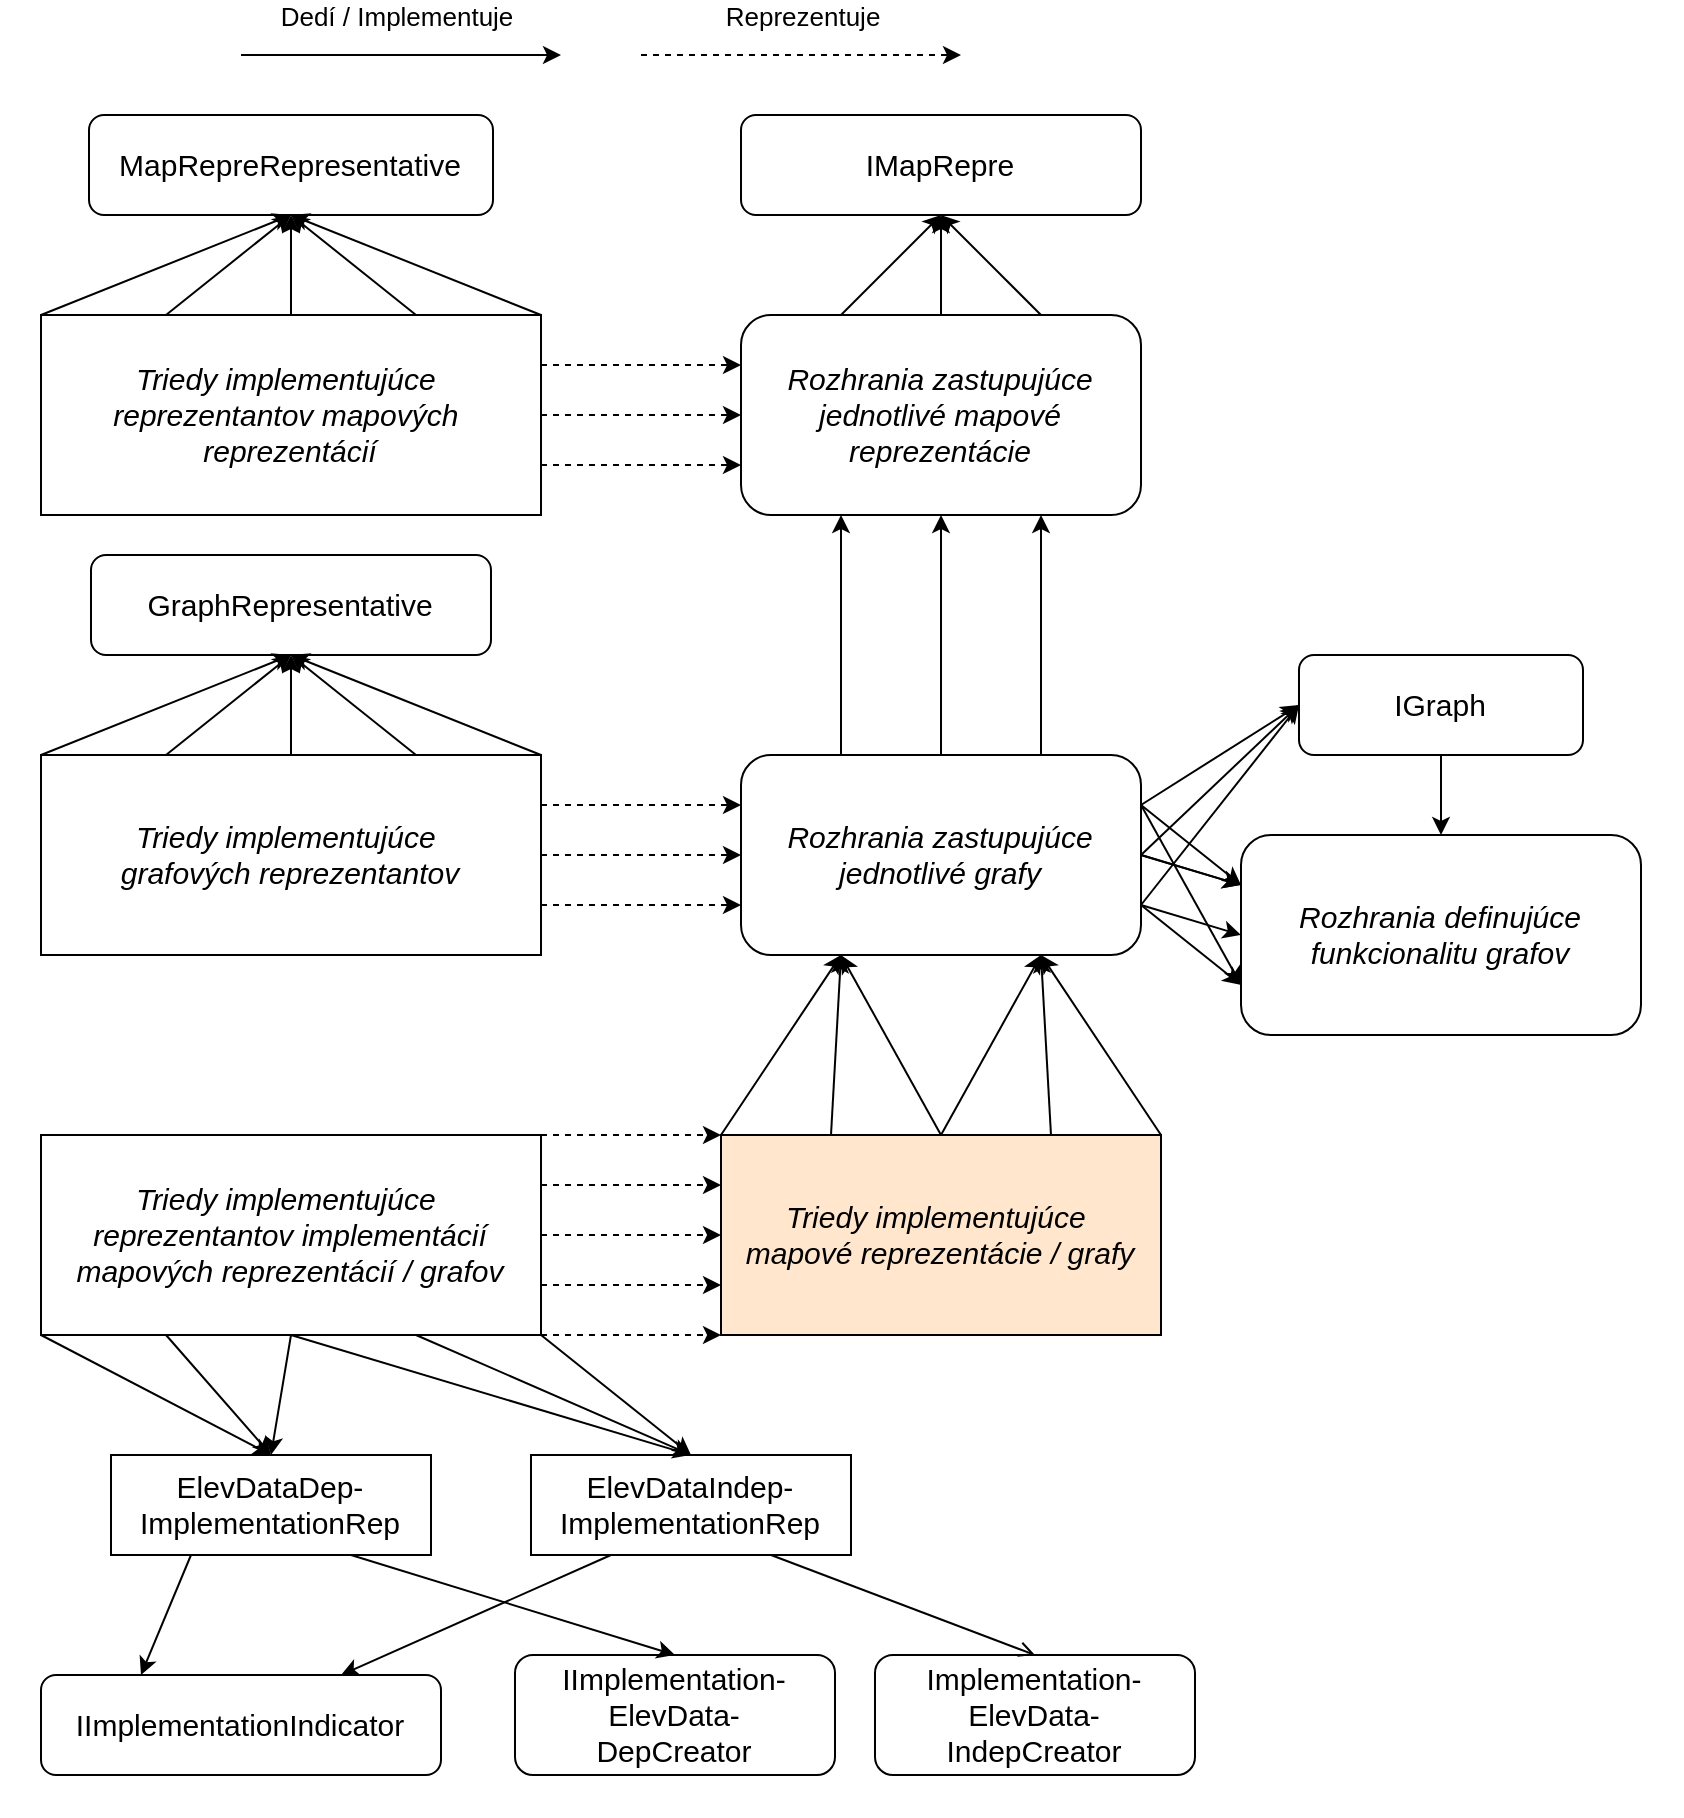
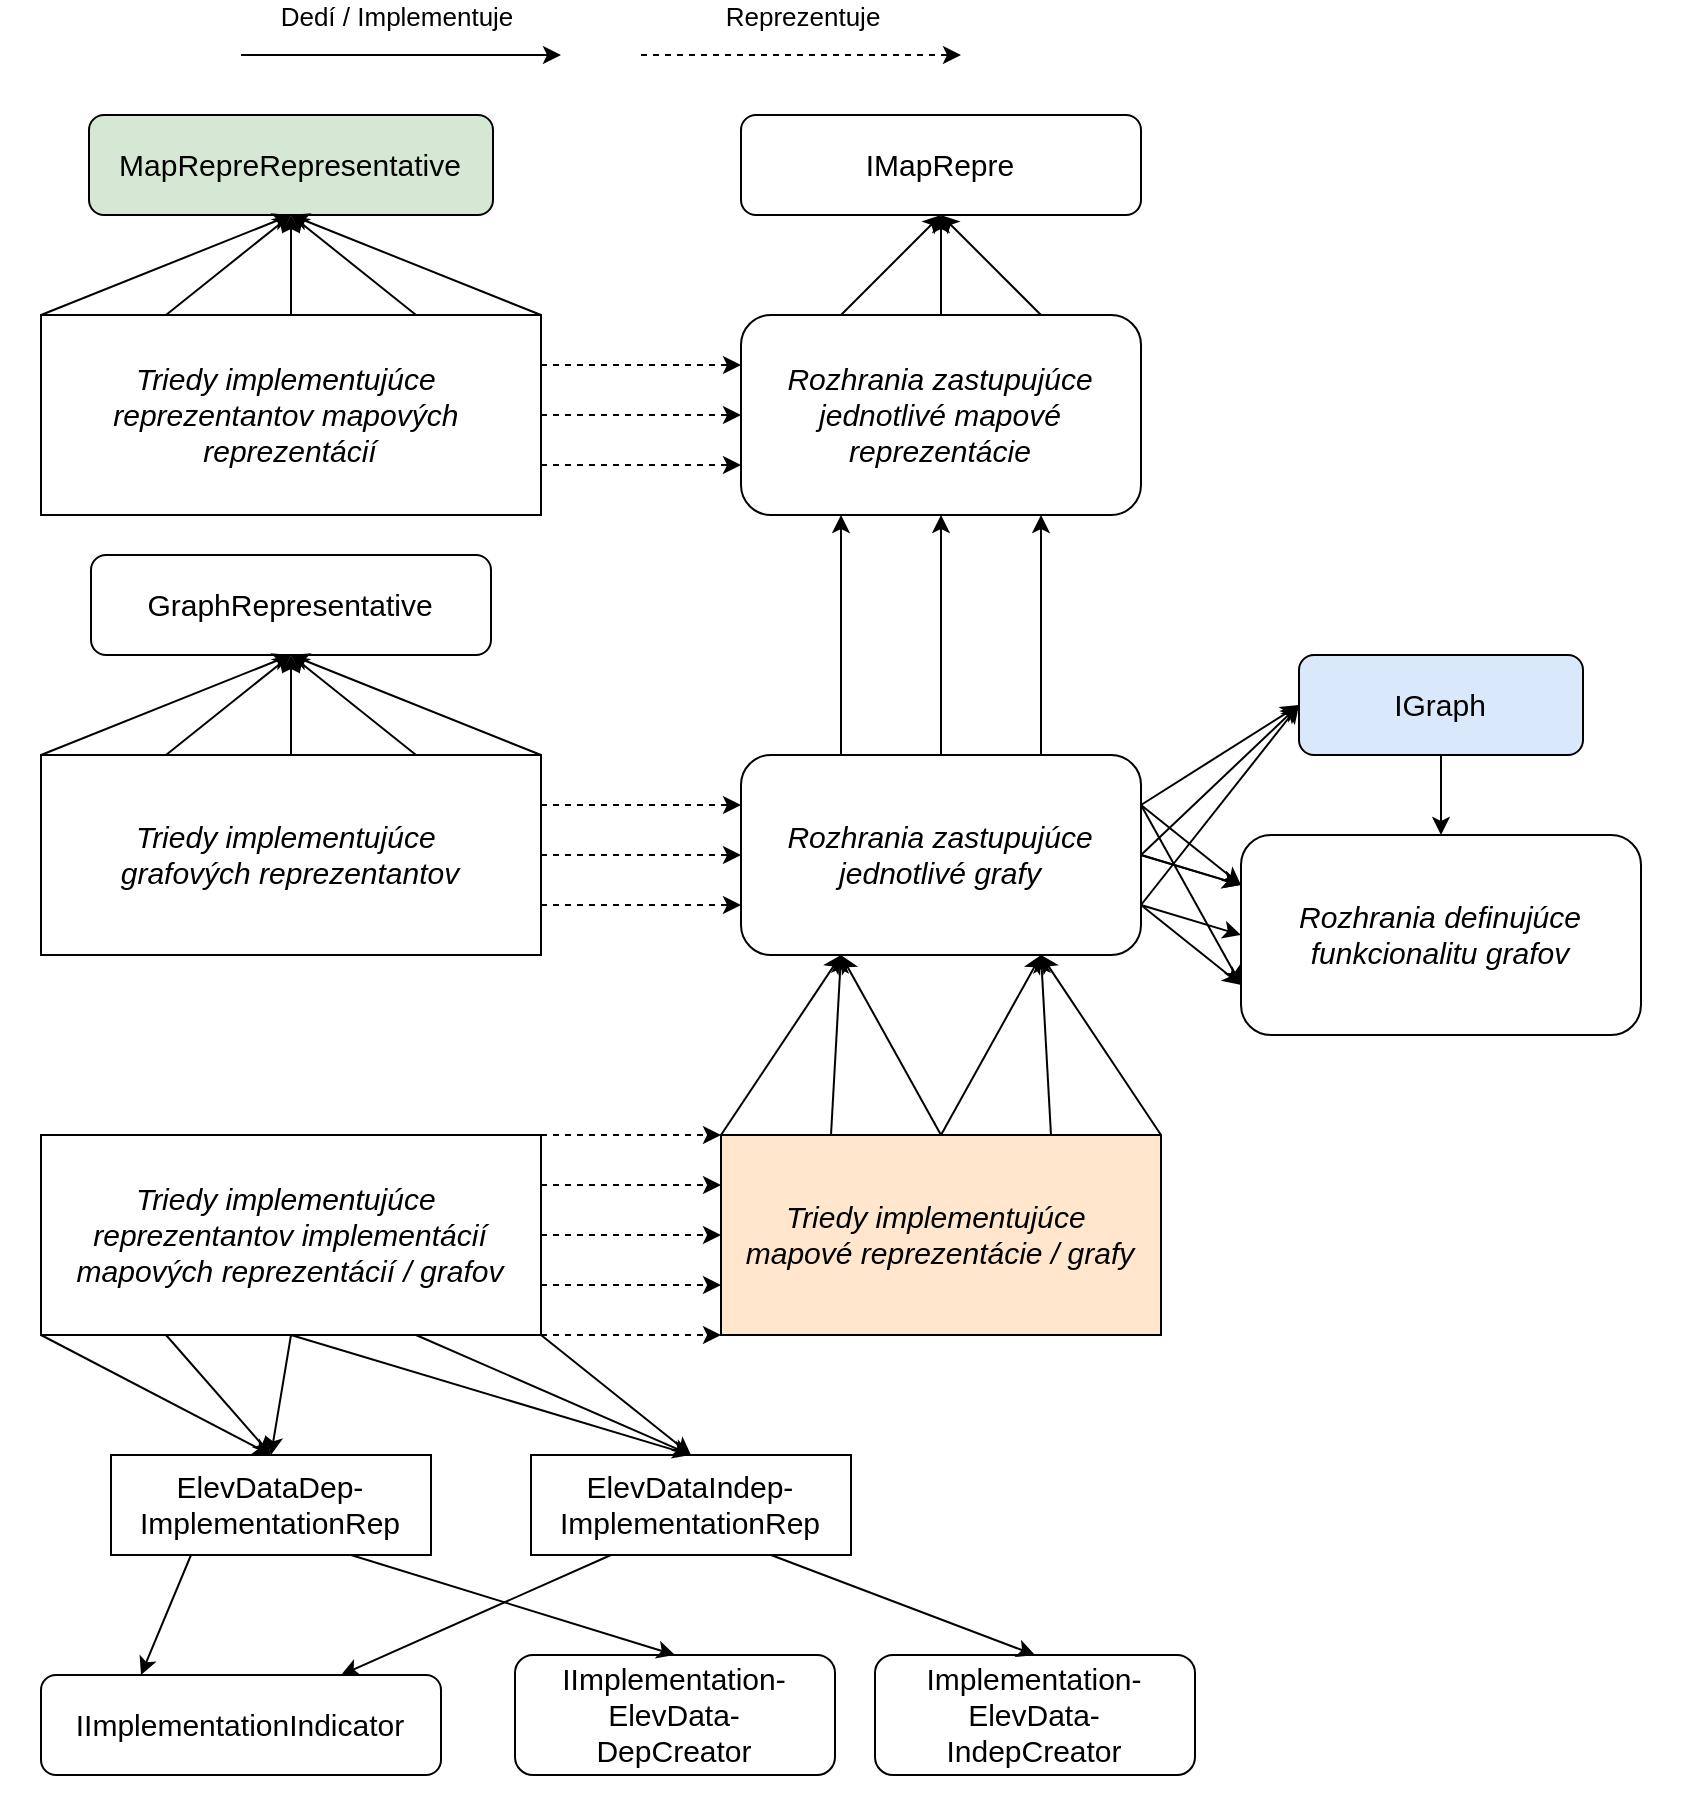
node "MapRepreRepresentative": fillcolor #ffffff -> #d5e8d4
node "IGraph": fillcolor #ffffff -> #dae8fc
edge "ElevDataIndep- ImplementationRep" -> "Implementation- ElevData- IndepCreator": arrowhead open -> classic
